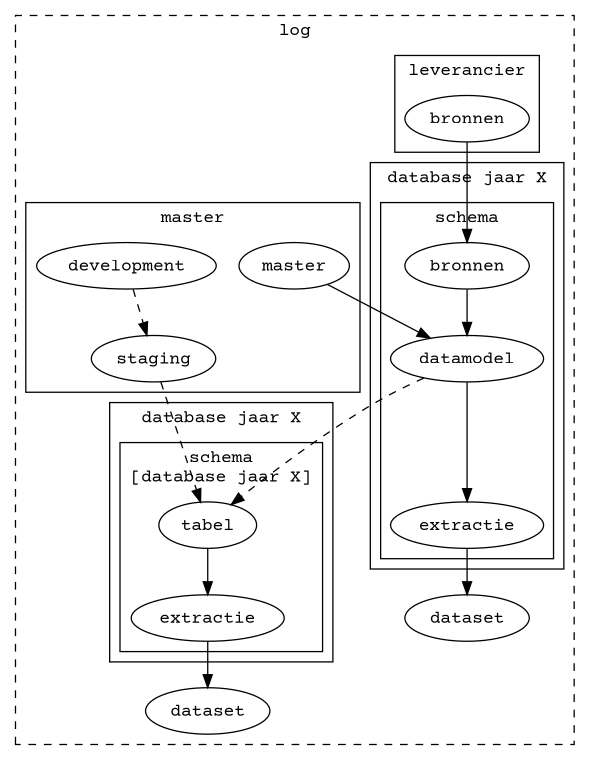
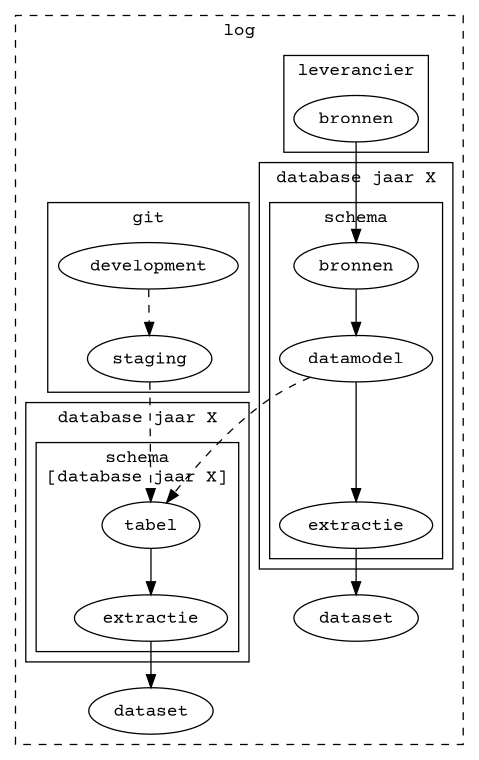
cluster "master": label "master" -> "git"
node "master": removed
